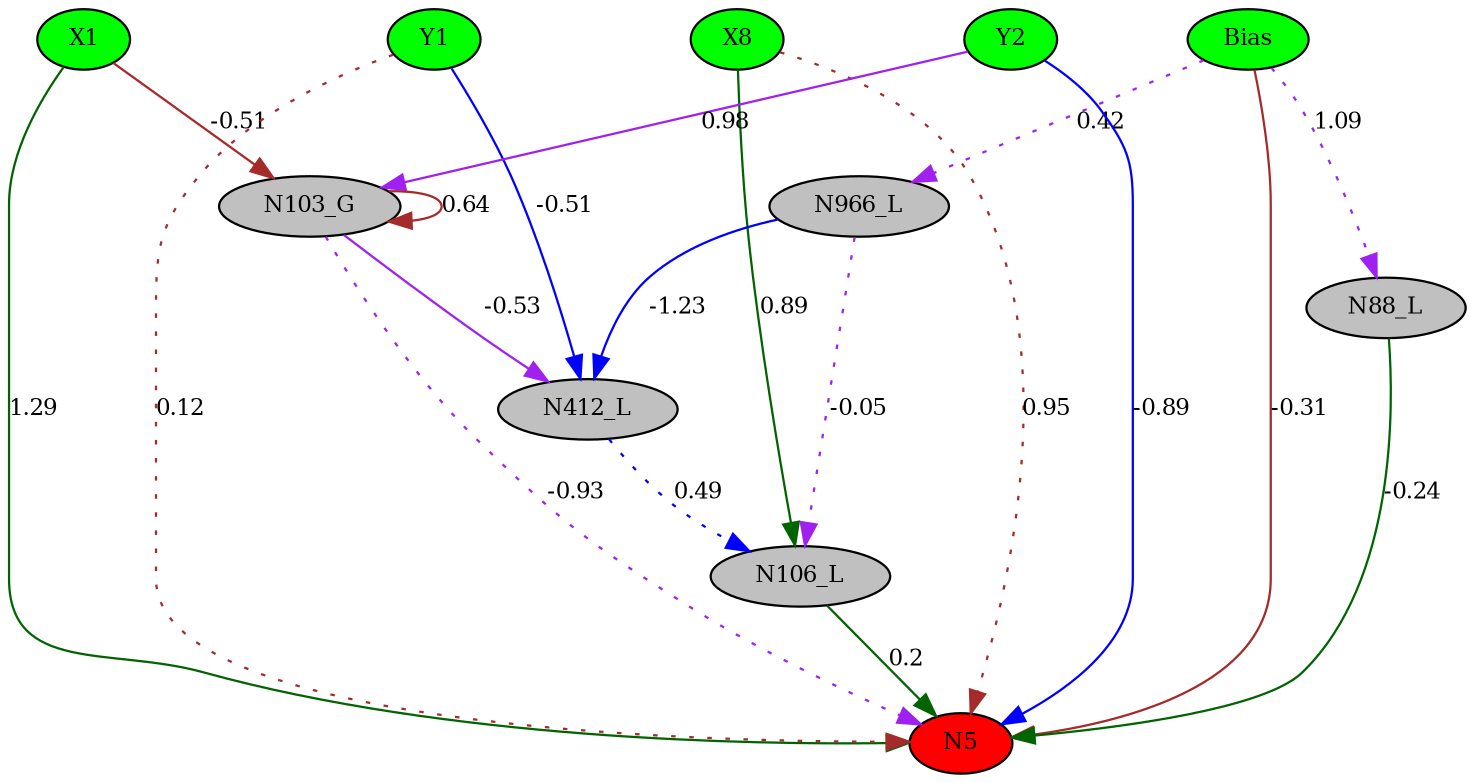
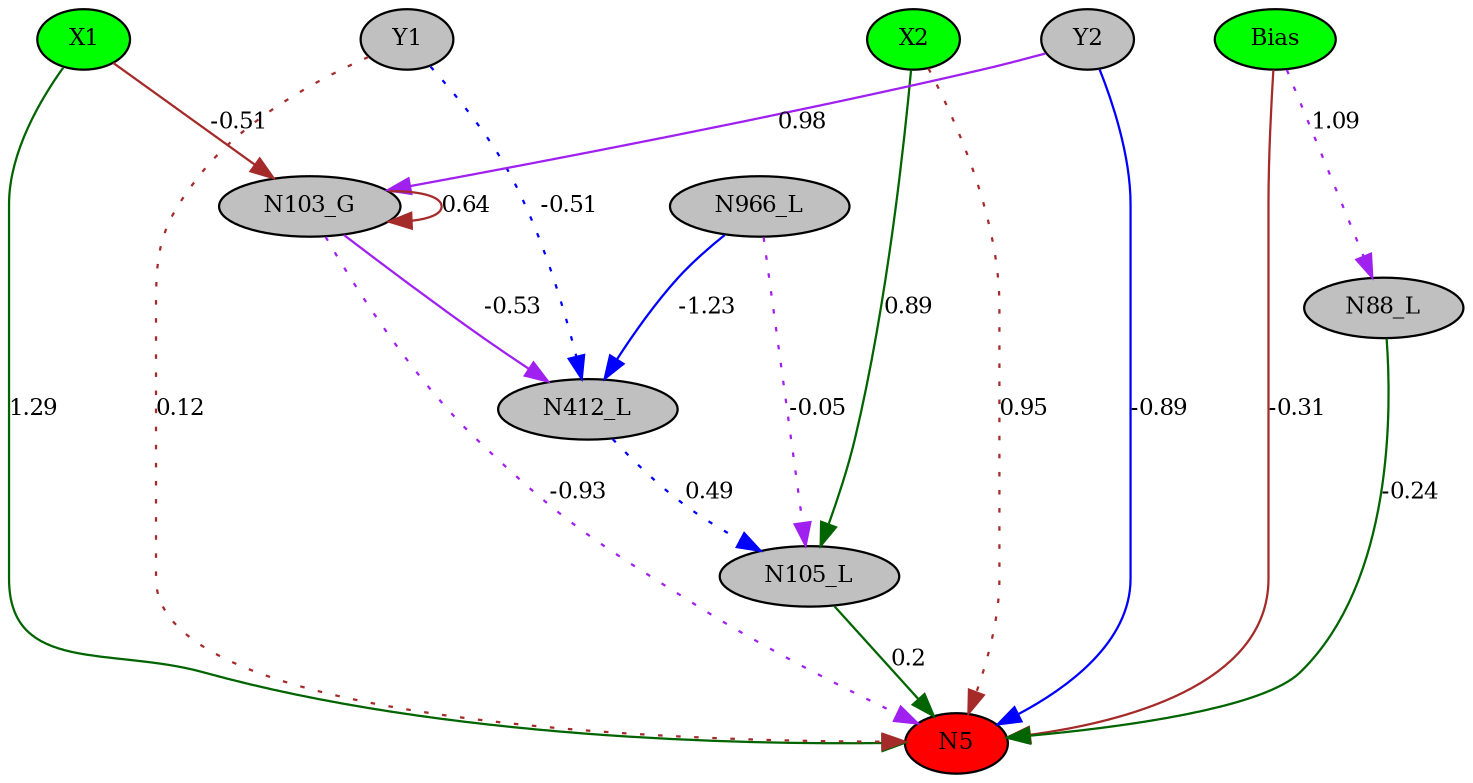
node "Y1": fillcolor green -> gray
node "X8": label "X8" -> "X2"
node "Y2": fillcolor green -> gray
edge "Bias" -> "N966_L": removed, label "0.42"
edge "Y1" -> "N412_L": style solid -> dotted
node "N106_L": label "N106_L" -> "N105_L"
